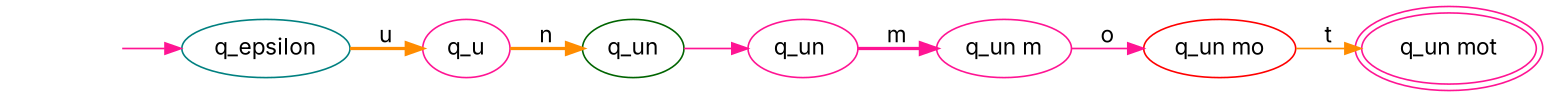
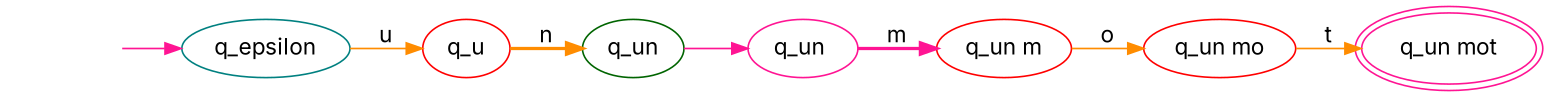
edge "q_epsilon" -> "q_u": style bold -> solid
node "q_u": color deeppink -> red
node "q_un m": color deeppink -> red
edge "q_un m" -> "q_un mo": color deeppink -> darkorange
